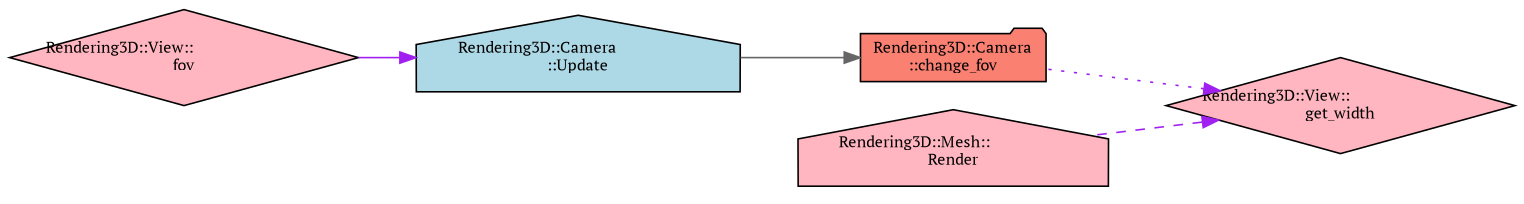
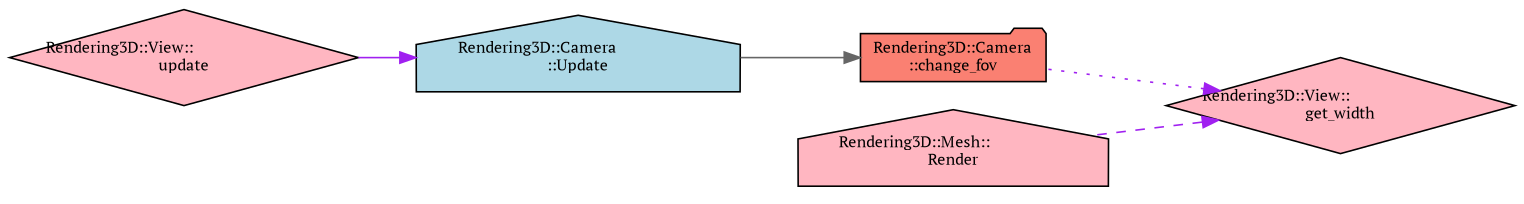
node "Rendering3D::View:: fov": label "Rendering3D::View:: fov" -> "Rendering3D::View:: update"
